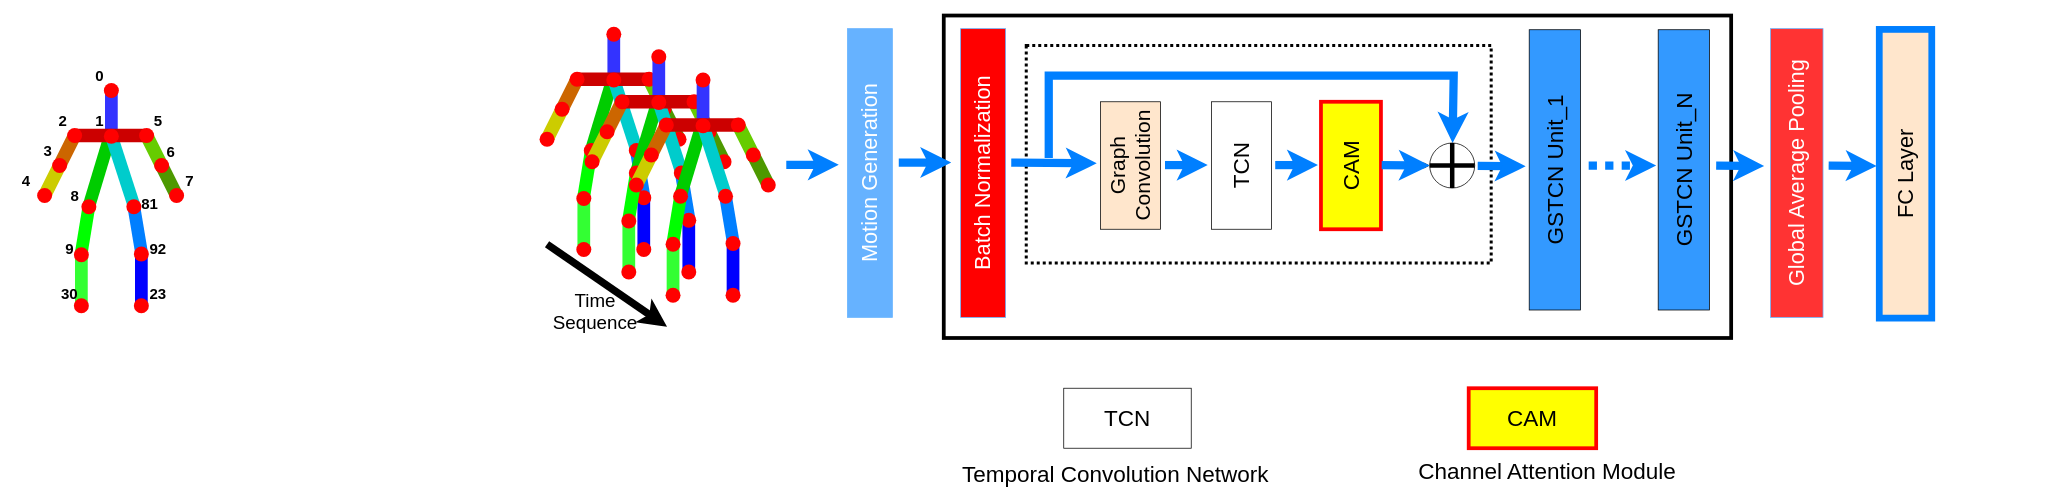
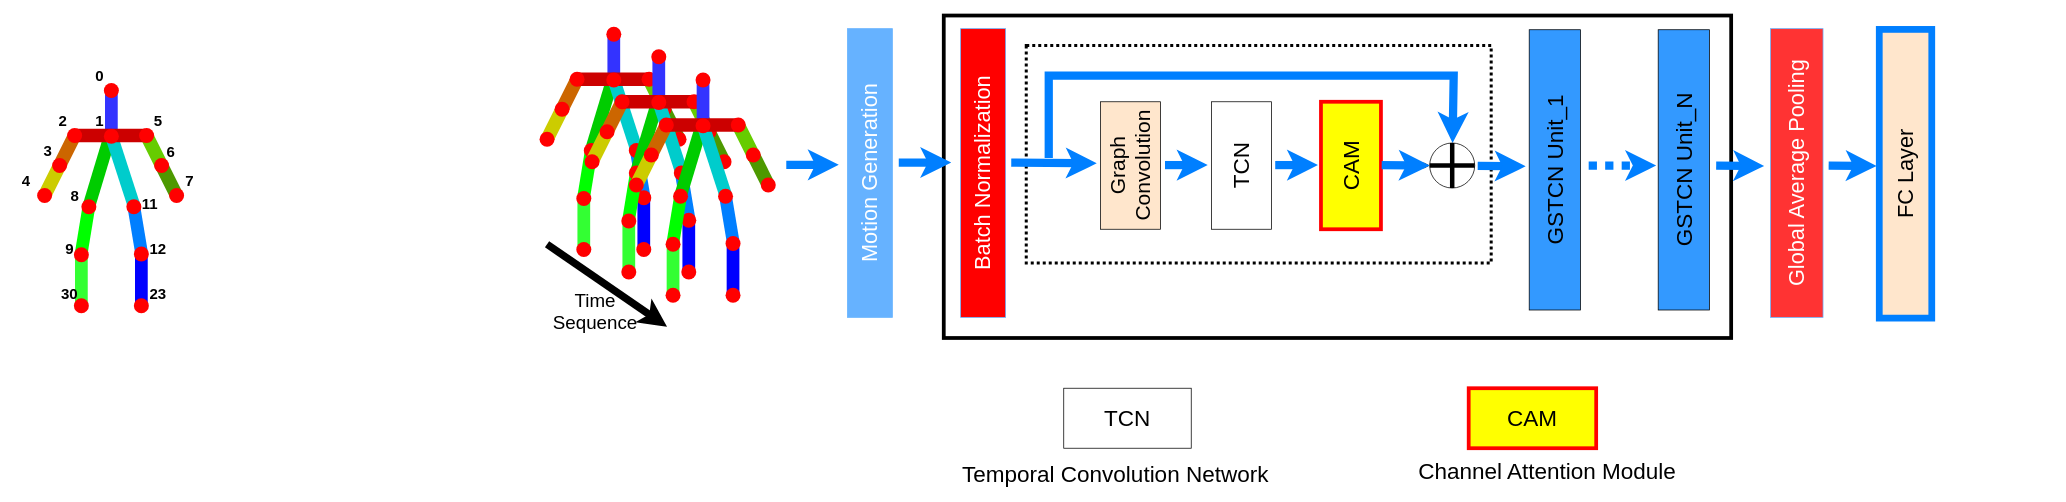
node "81": label "81" -> "11"
node "92": label "92" -> "12"
